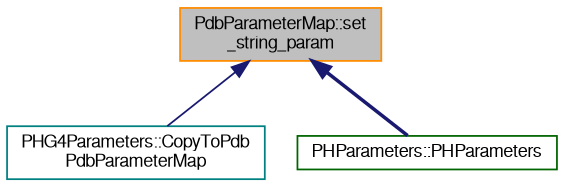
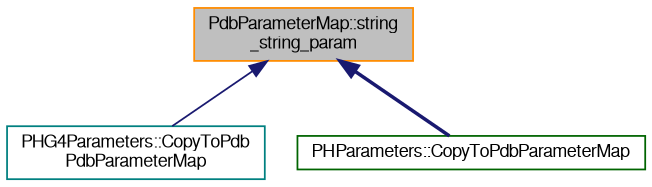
node "PdbParameterMap::set _string_param": label "PdbParameterMap::set _string_param" -> "PdbParameterMap::string _string_param"
node "PHParameters::PHParameters": label "PHParameters::PHParameters" -> "PHParameters::CopyToPdbParameterMap"
